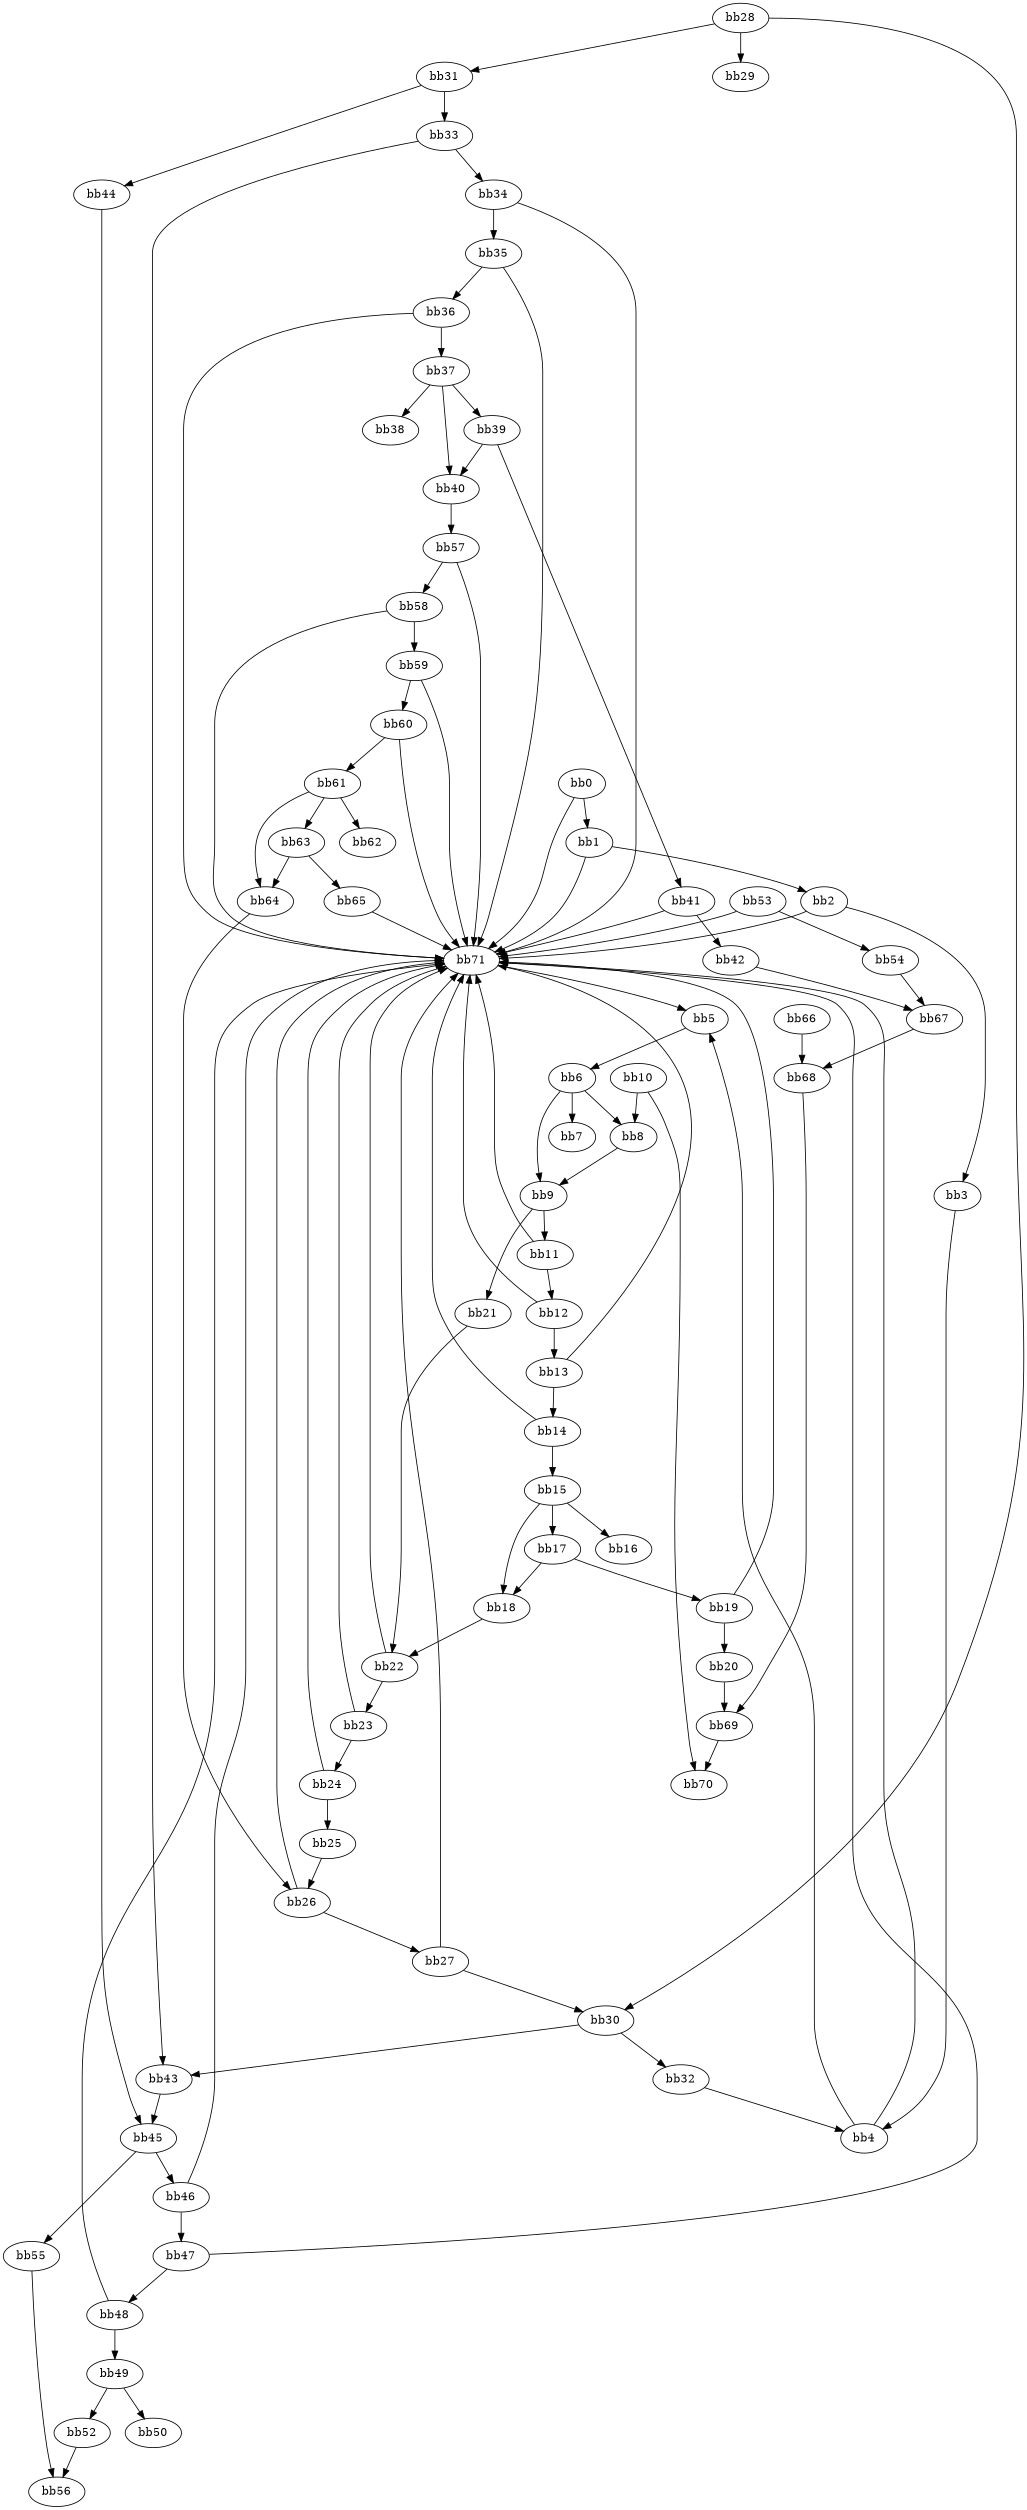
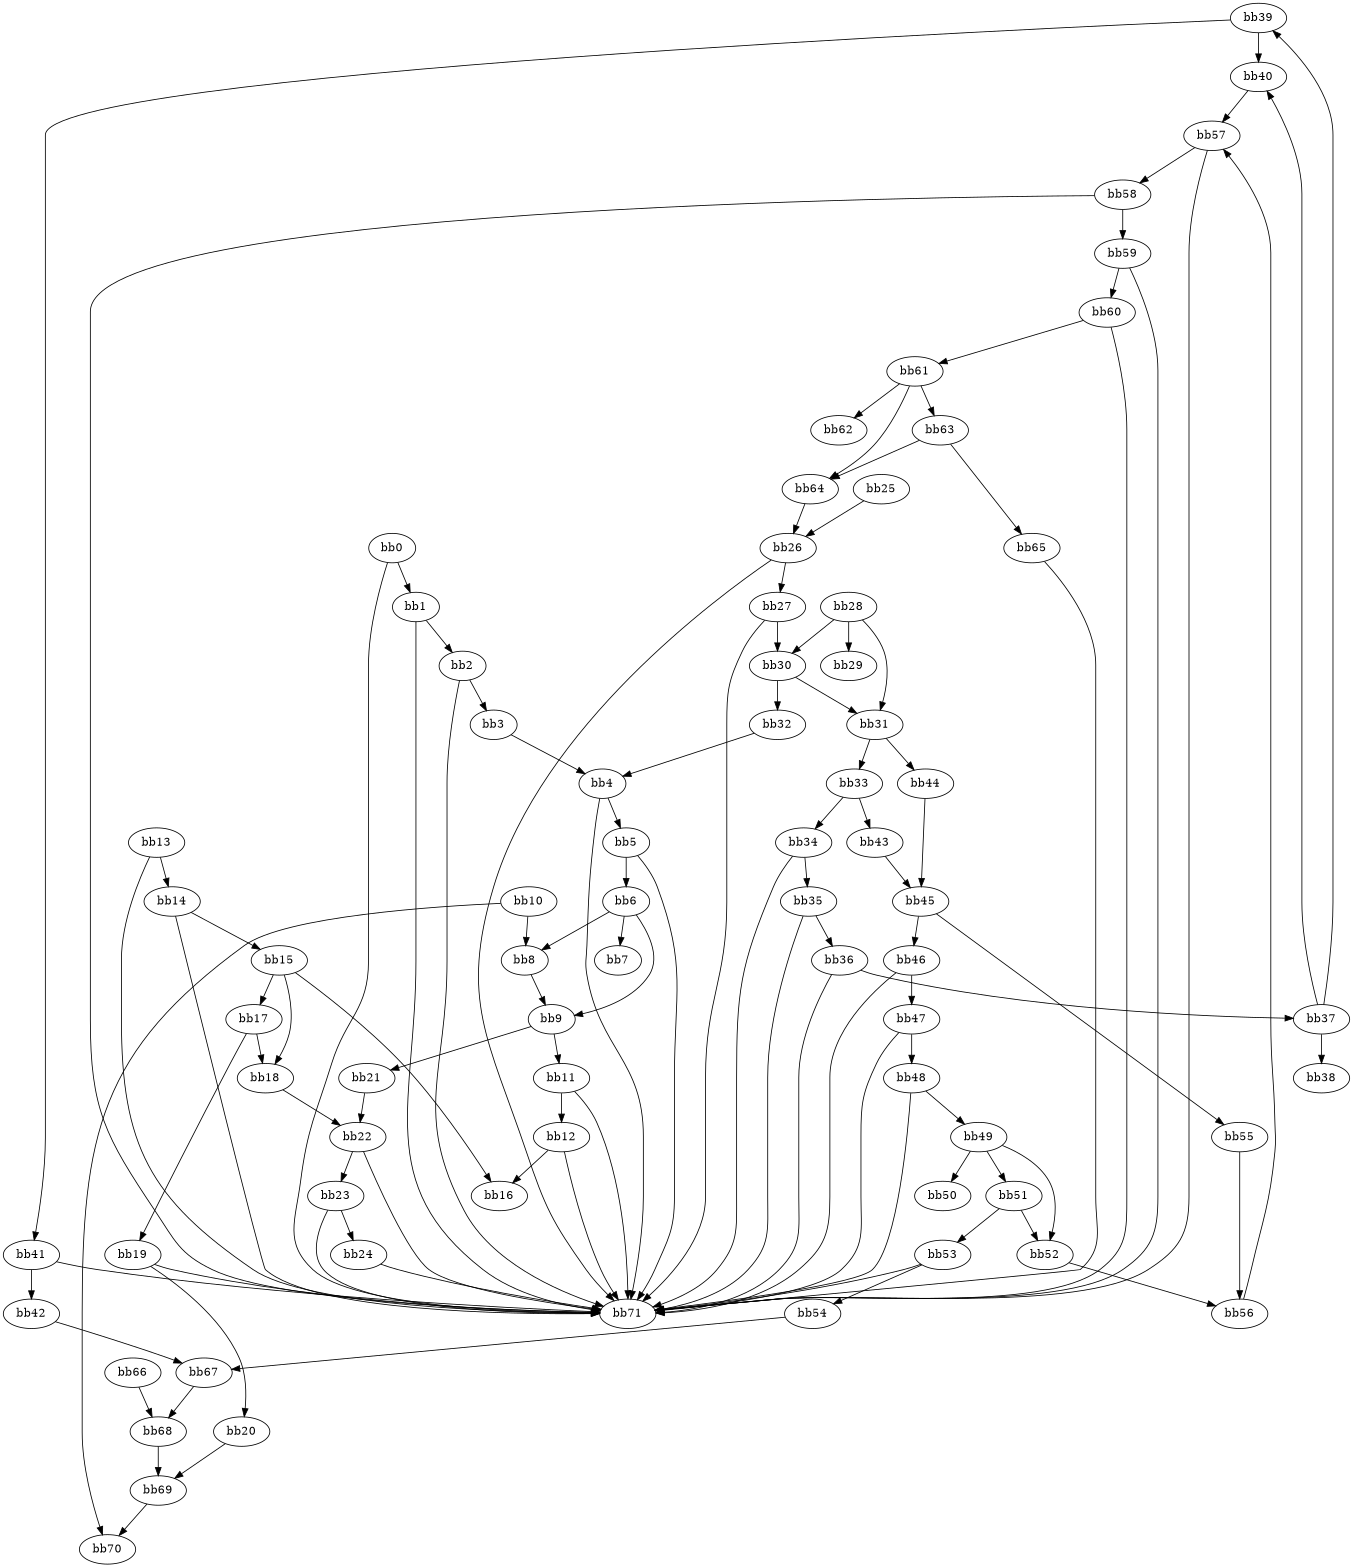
edge "bb56" -> "bb57": added
edge "bb71" -> "bb5": reversed
node "bb51": added
edge "bb12" -> "bb13": now "bb12" -> "bb16"
edge "bb24" -> "bb25": removed
edge "bb30" -> "bb43": now "bb30" -> "bb31"
